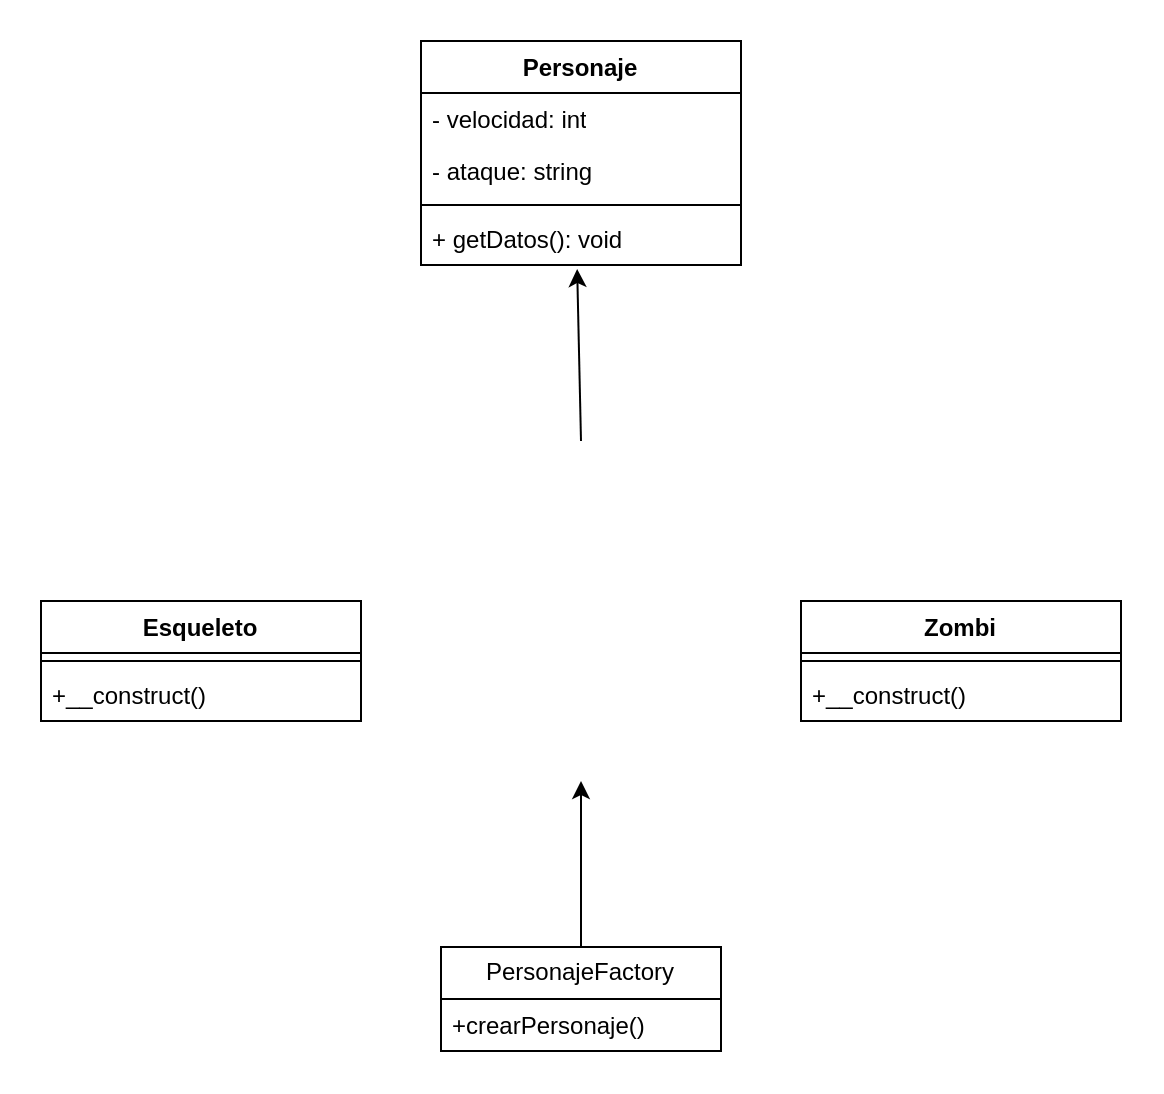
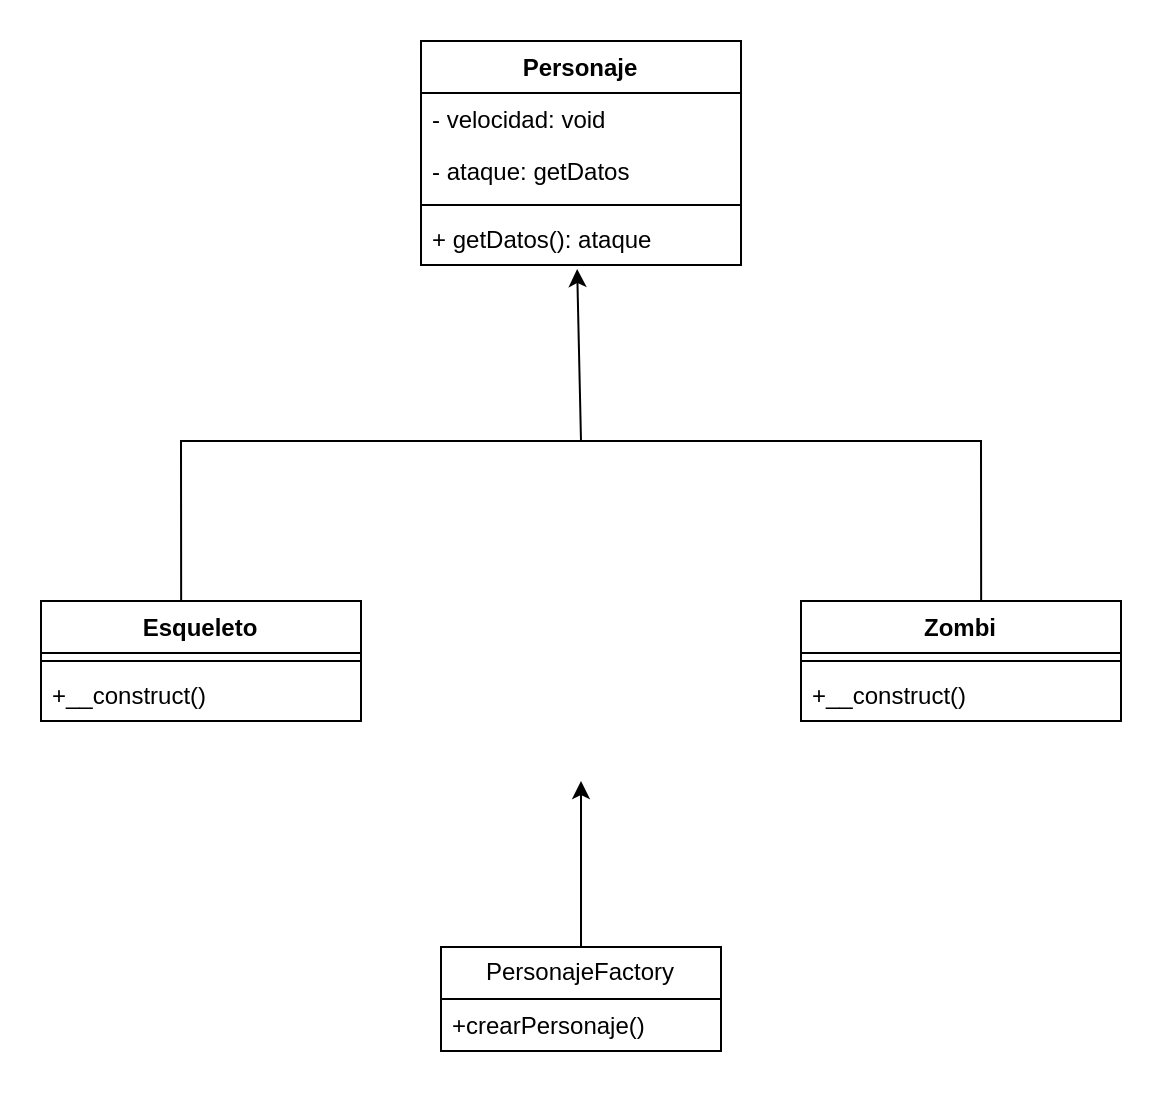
node "- velocidad: int": label "- velocidad: int" -> "- velocidad: void"
node "- ataque: string": label "- ataque: string" -> "- ataque: getDatos"
node "+ getDatos(): void": label "+ getDatos(): void" -> "+ getDatos(): ataque"
edge "Esqueleto" -- "Zombi": added
